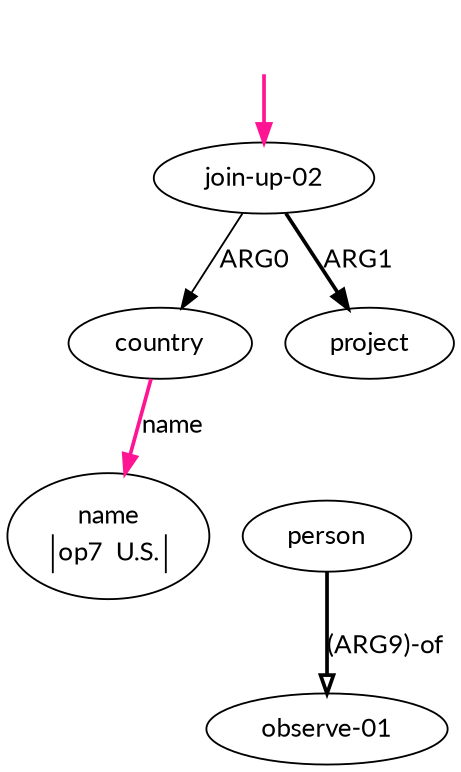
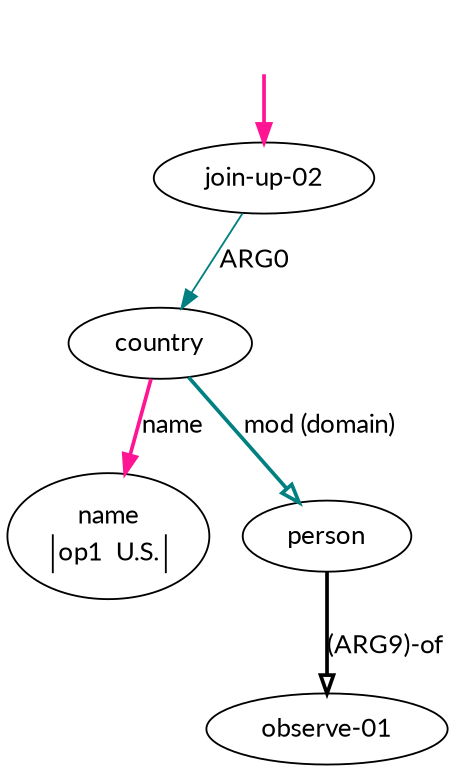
edge "join-up-02" -> "country": color black -> teal
node "project": removed
edge "country" -> "person": added, label "mod (domain)"
node "name": text "op7" -> "op1"
